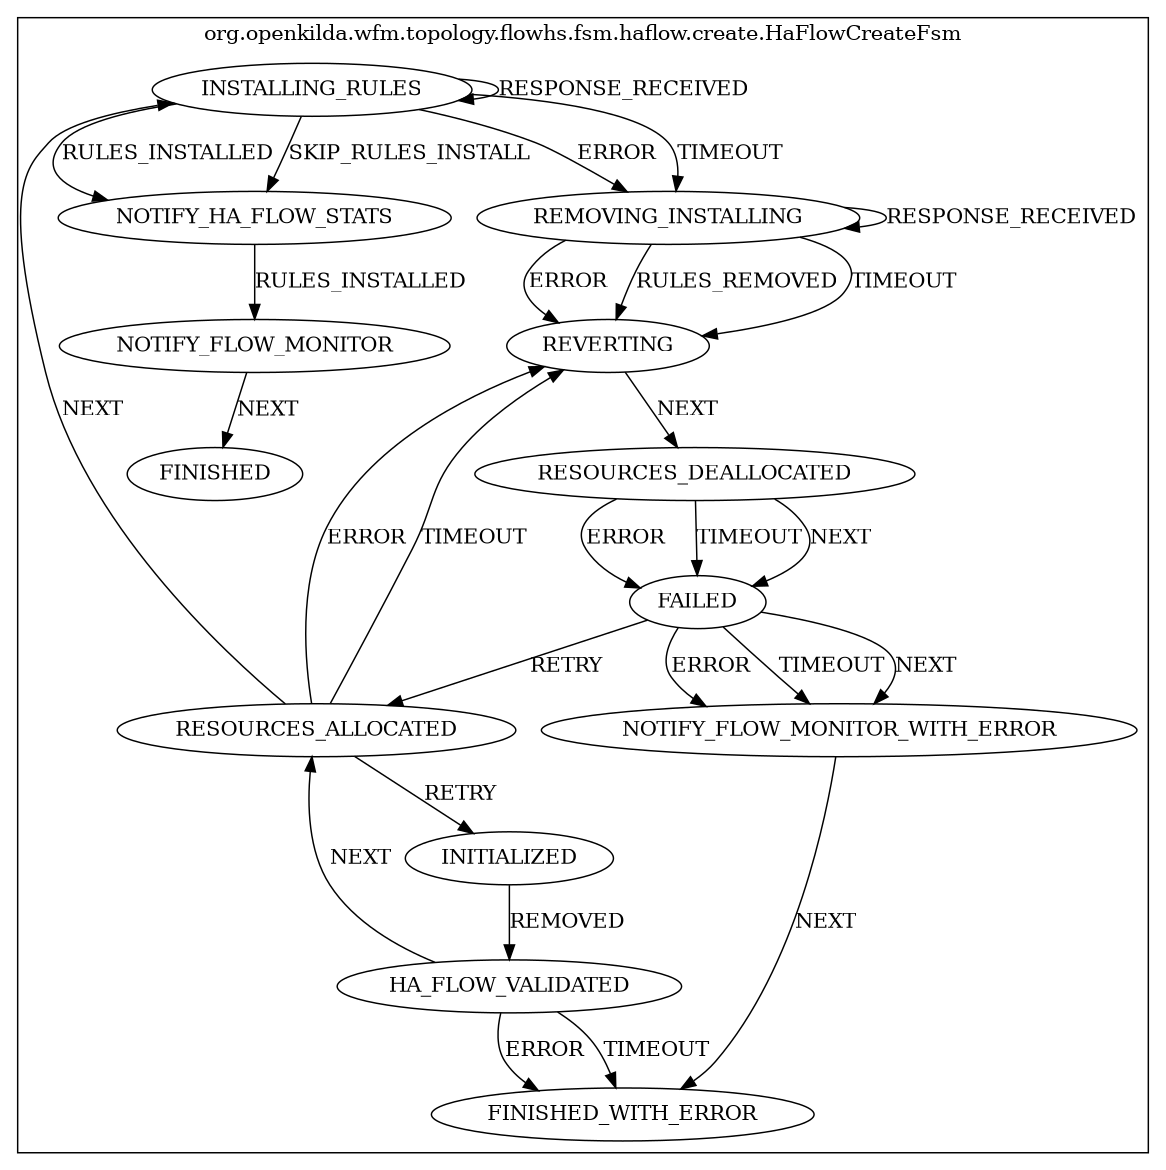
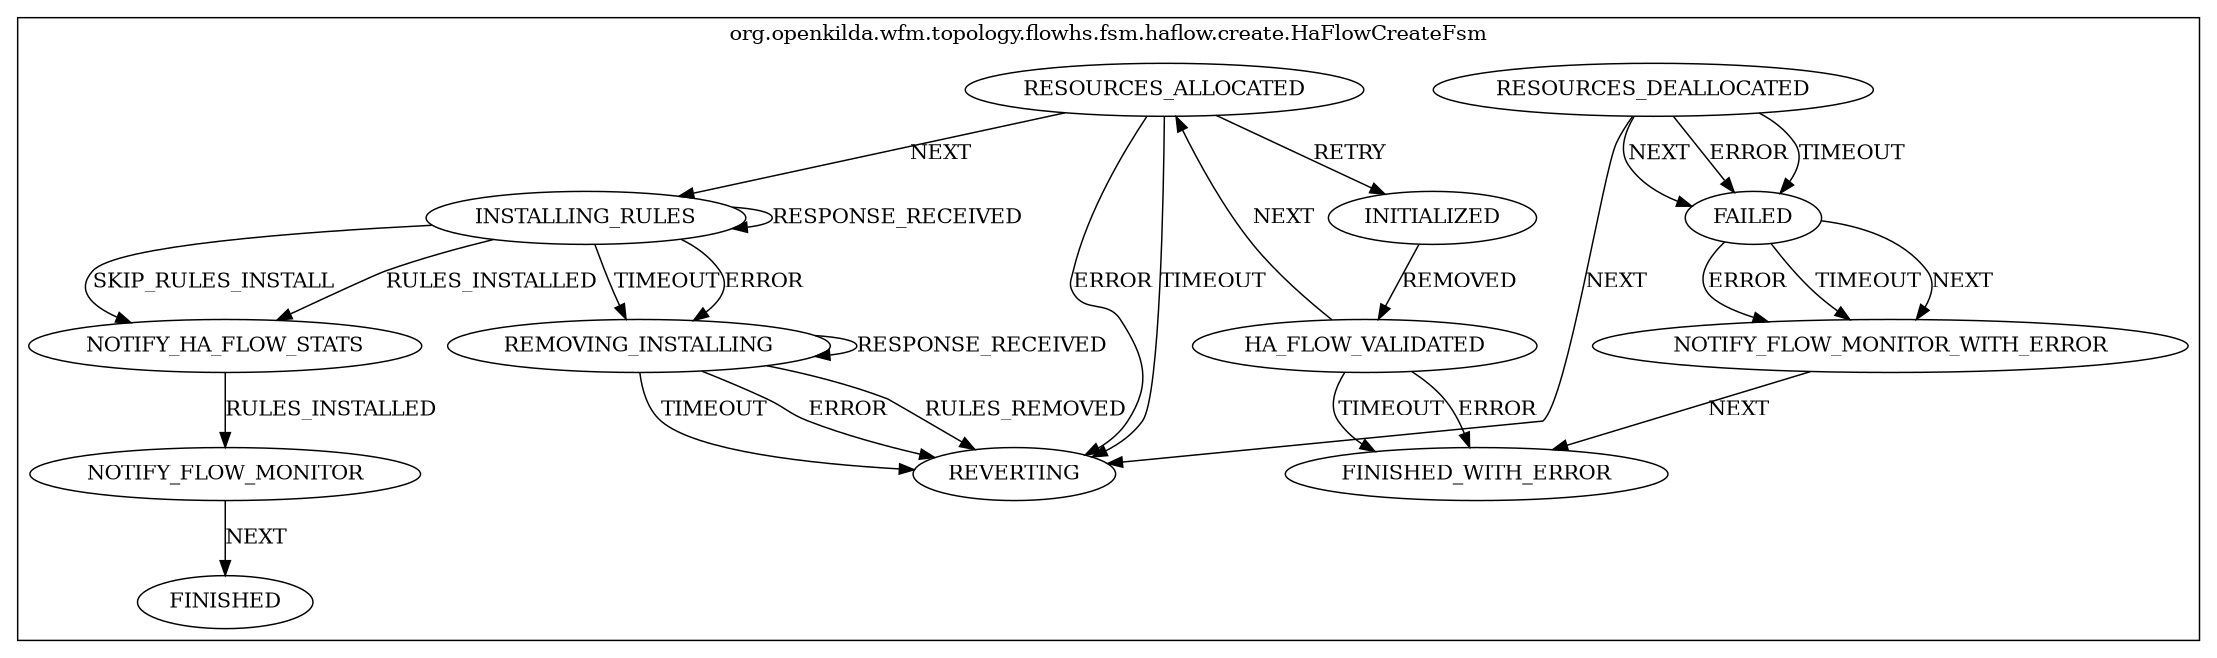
edge "REVERTING" -> "RESOURCES_DEALLOCATED": reversed
edge "FAILED" -> "RESOURCES_ALLOCATED": removed, label "RETRY"
